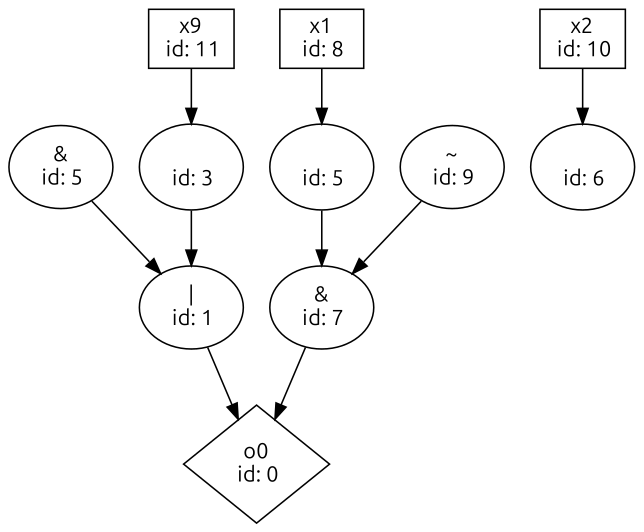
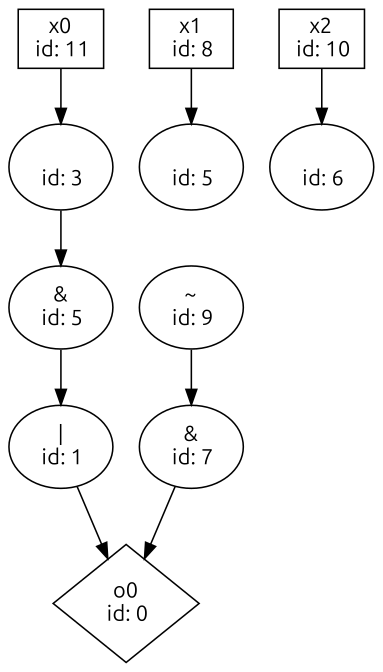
node "x9 id: 11": label "x9 id: 11" -> "x0 id: 11"
edge "id: 3" -> "| id: 1": now "id: 3" -> "& id: 5"
edge "id: 5" -> "& id: 7": removed
